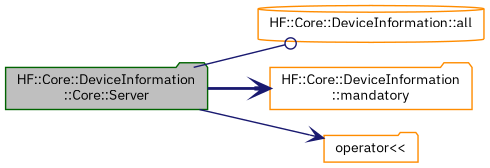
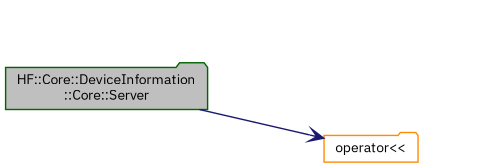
node "HF::Core::DeviceInformation::all": removed
node "HF::Core::DeviceInformation ::mandatory": removed
